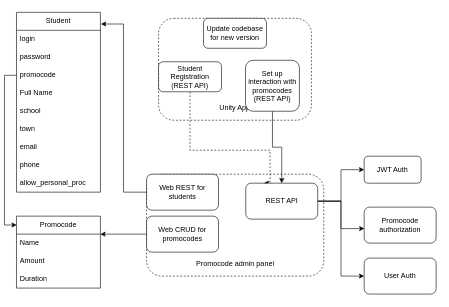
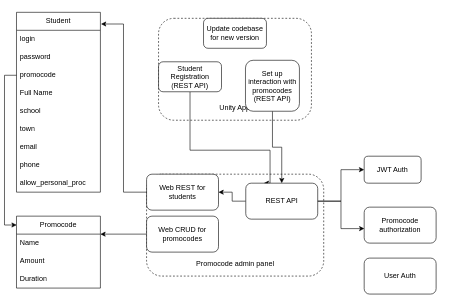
edge "Student Registration (REST API)" -> "REST API": style dashed -> solid
edge "REST API" -> "User Auth": now "REST API" -> "Web REST for students"
